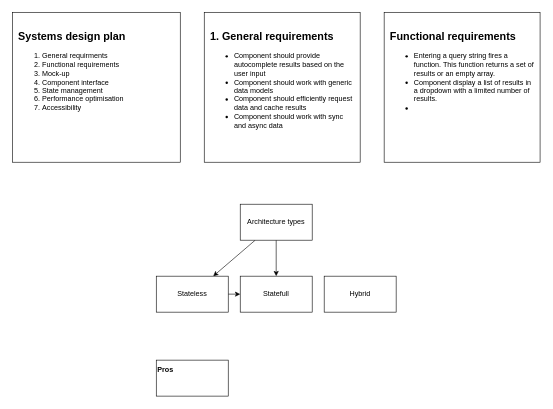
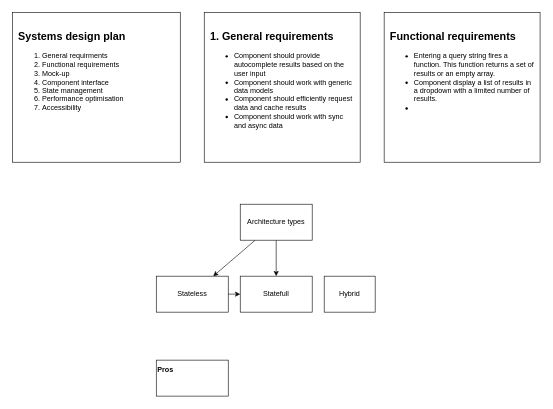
node "Hybrid": size 72x36 -> 51x36
